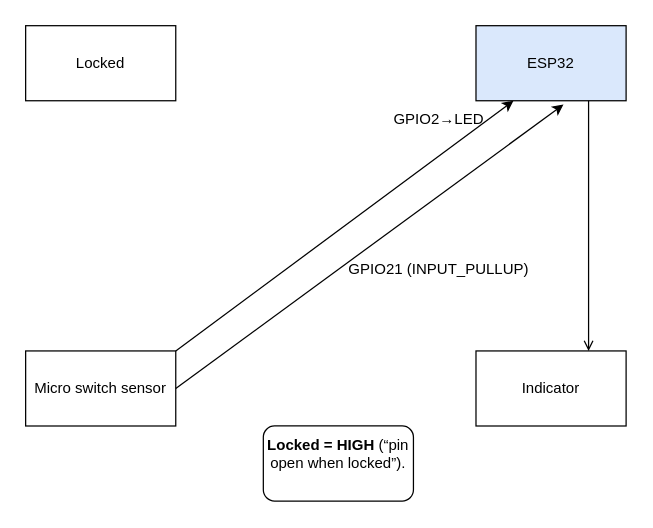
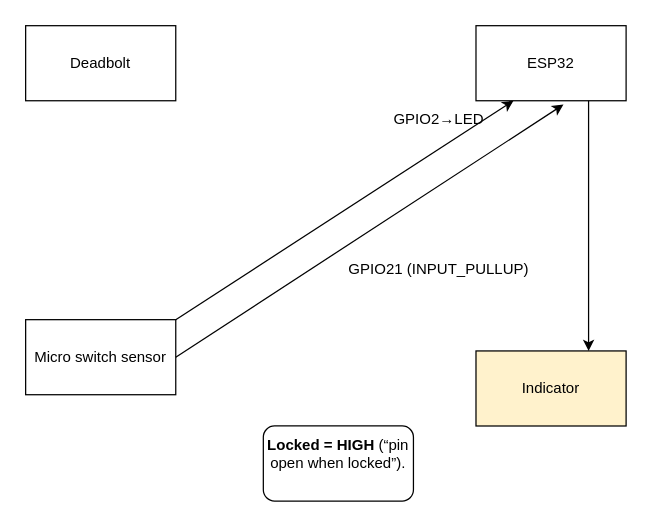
node "Locked": label "Locked" -> "Deadbolt"
node "ESP32": fillcolor #dae8fc -> #ffffff
edge "ESP32" -> "Indicator": arrowhead open -> classic
node "Micro switch sensor": moved (101, 388) -> (101, 357)
node "Indicator": fillcolor #ffffff -> #fff2cc
